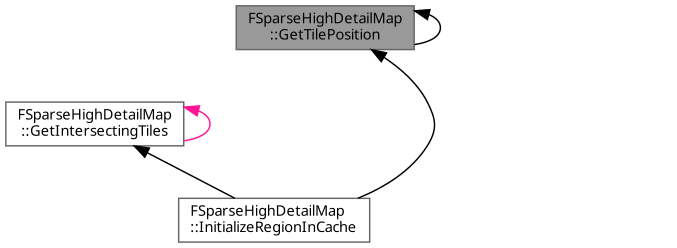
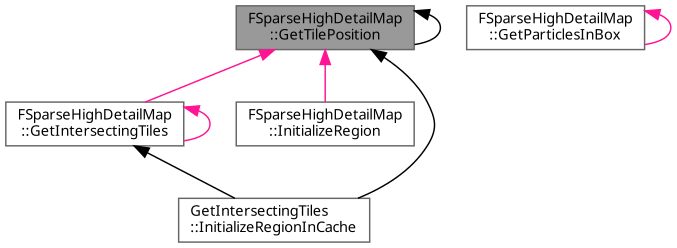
node "FSparseHighDetailMap ::GetParticlesInBox": added
edge "FSparseHighDetailMap ::GetIntersectingTiles" -> "FSparseHighDetailMap ::GetTilePosition": added
node "FSparseHighDetailMap ::InitializeRegion": added
node "FSparseHighDetailMap ::InitializeRegionInCache": label "FSparseHighDetailMap ::InitializeRegionInCache" -> "GetIntersectingTiles ::InitializeRegionInCache"
